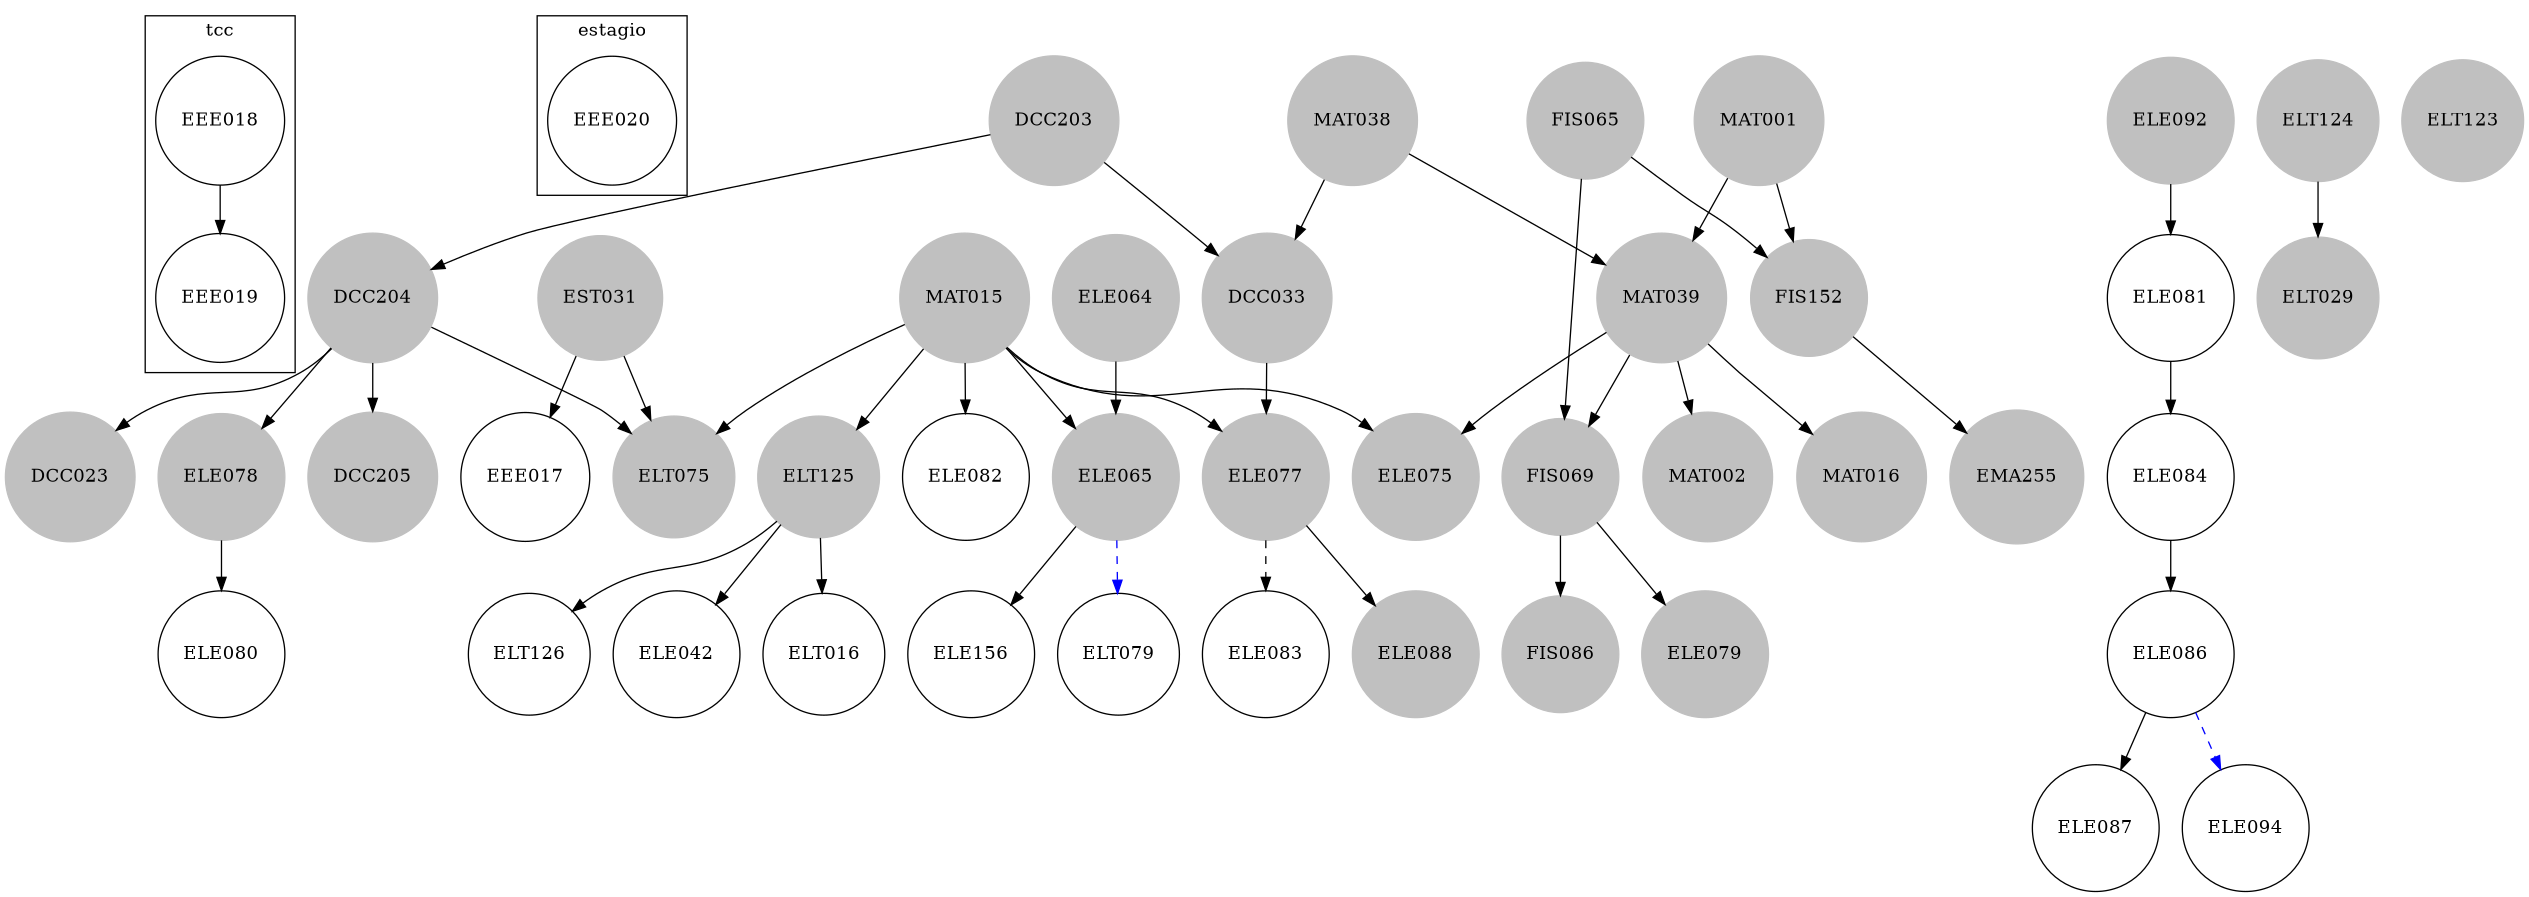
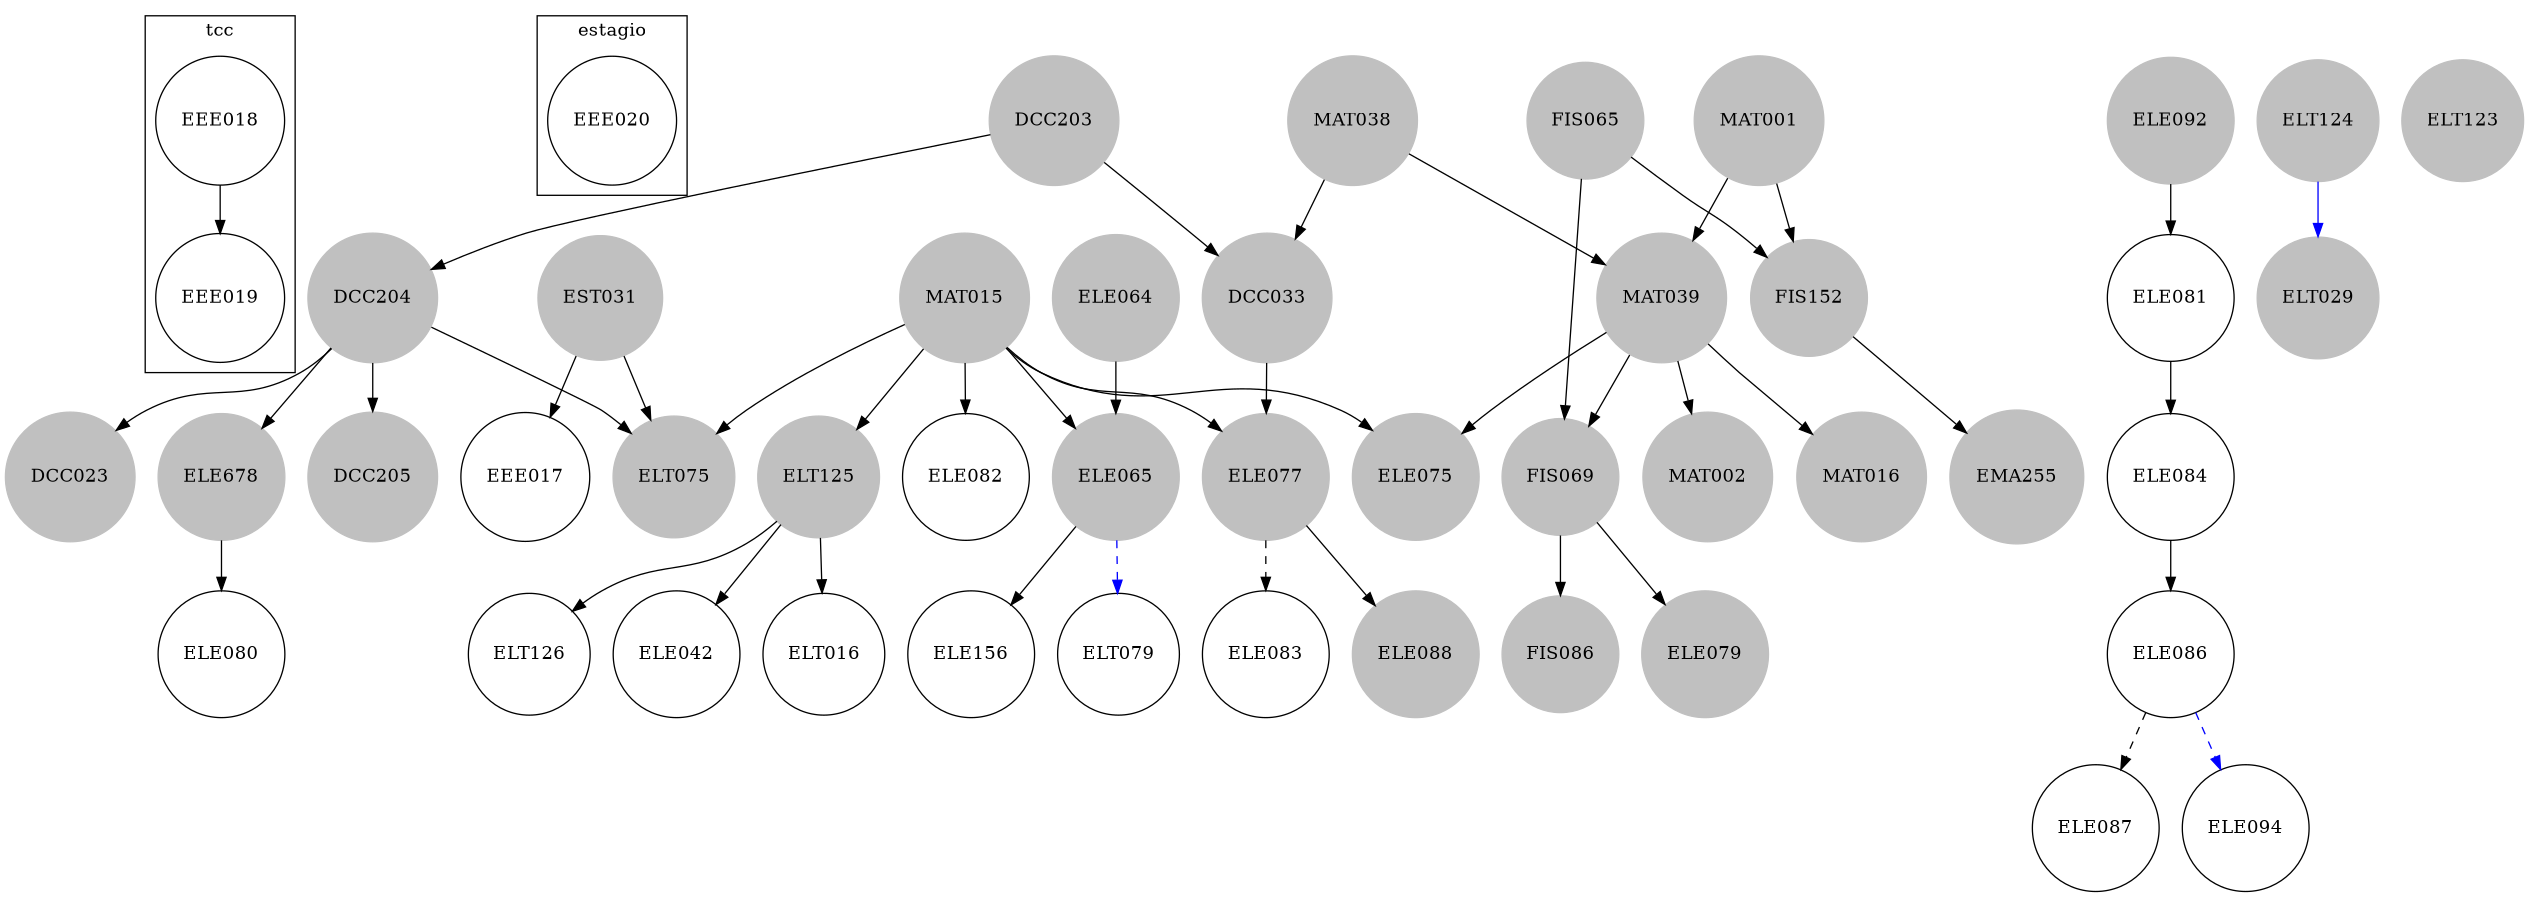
edge "ELT124" -> "ELT029": color black -> blue
node "ELE078": label "ELE078" -> "ELE678"
edge "ELE086" -> "ELE087": style solid -> dashed
